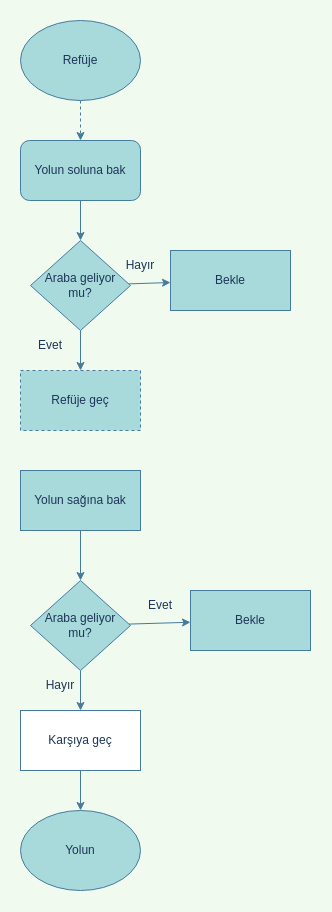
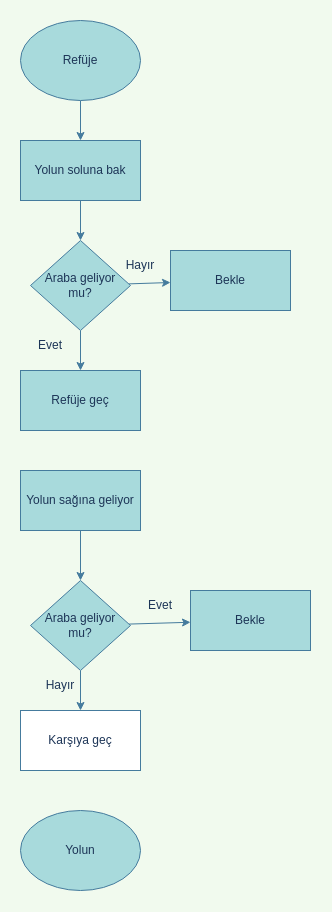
edge "Refüje" -> "Yolun soluna bak": style dashed -> solid
node "Yolun soluna bak": shape rounded rectangle -> rectangle
node "Refüje geç": style dashed -> solid
node "Yolun sağına bak": label "Yolun sağına bak" -> "Yolun sağına geliyor"
edge "Karşıya geç" -> "Yolun": removed
